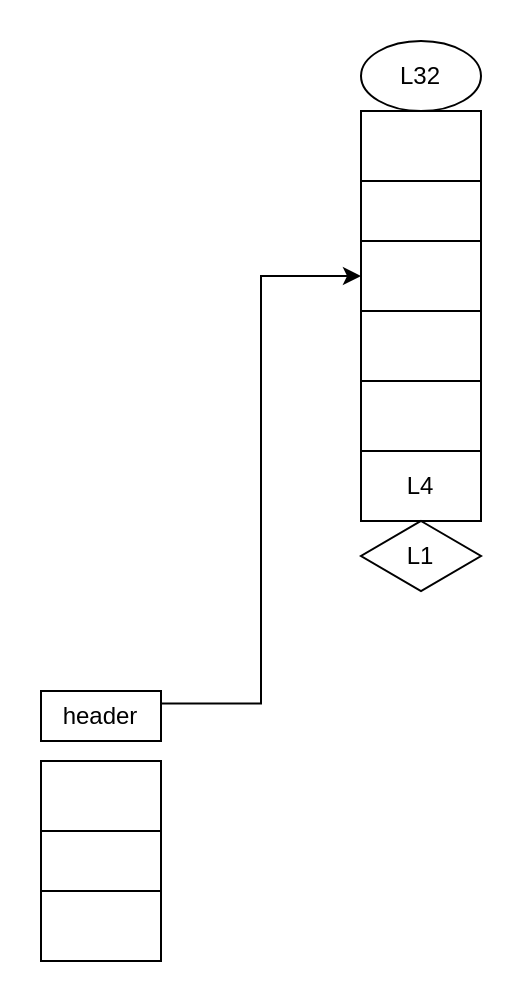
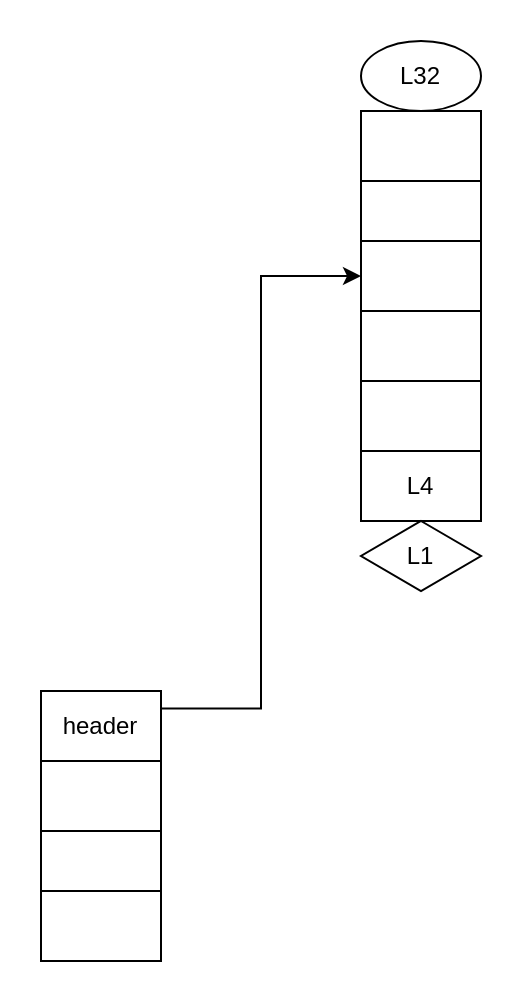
node "header": size 120x50 -> 120x70
